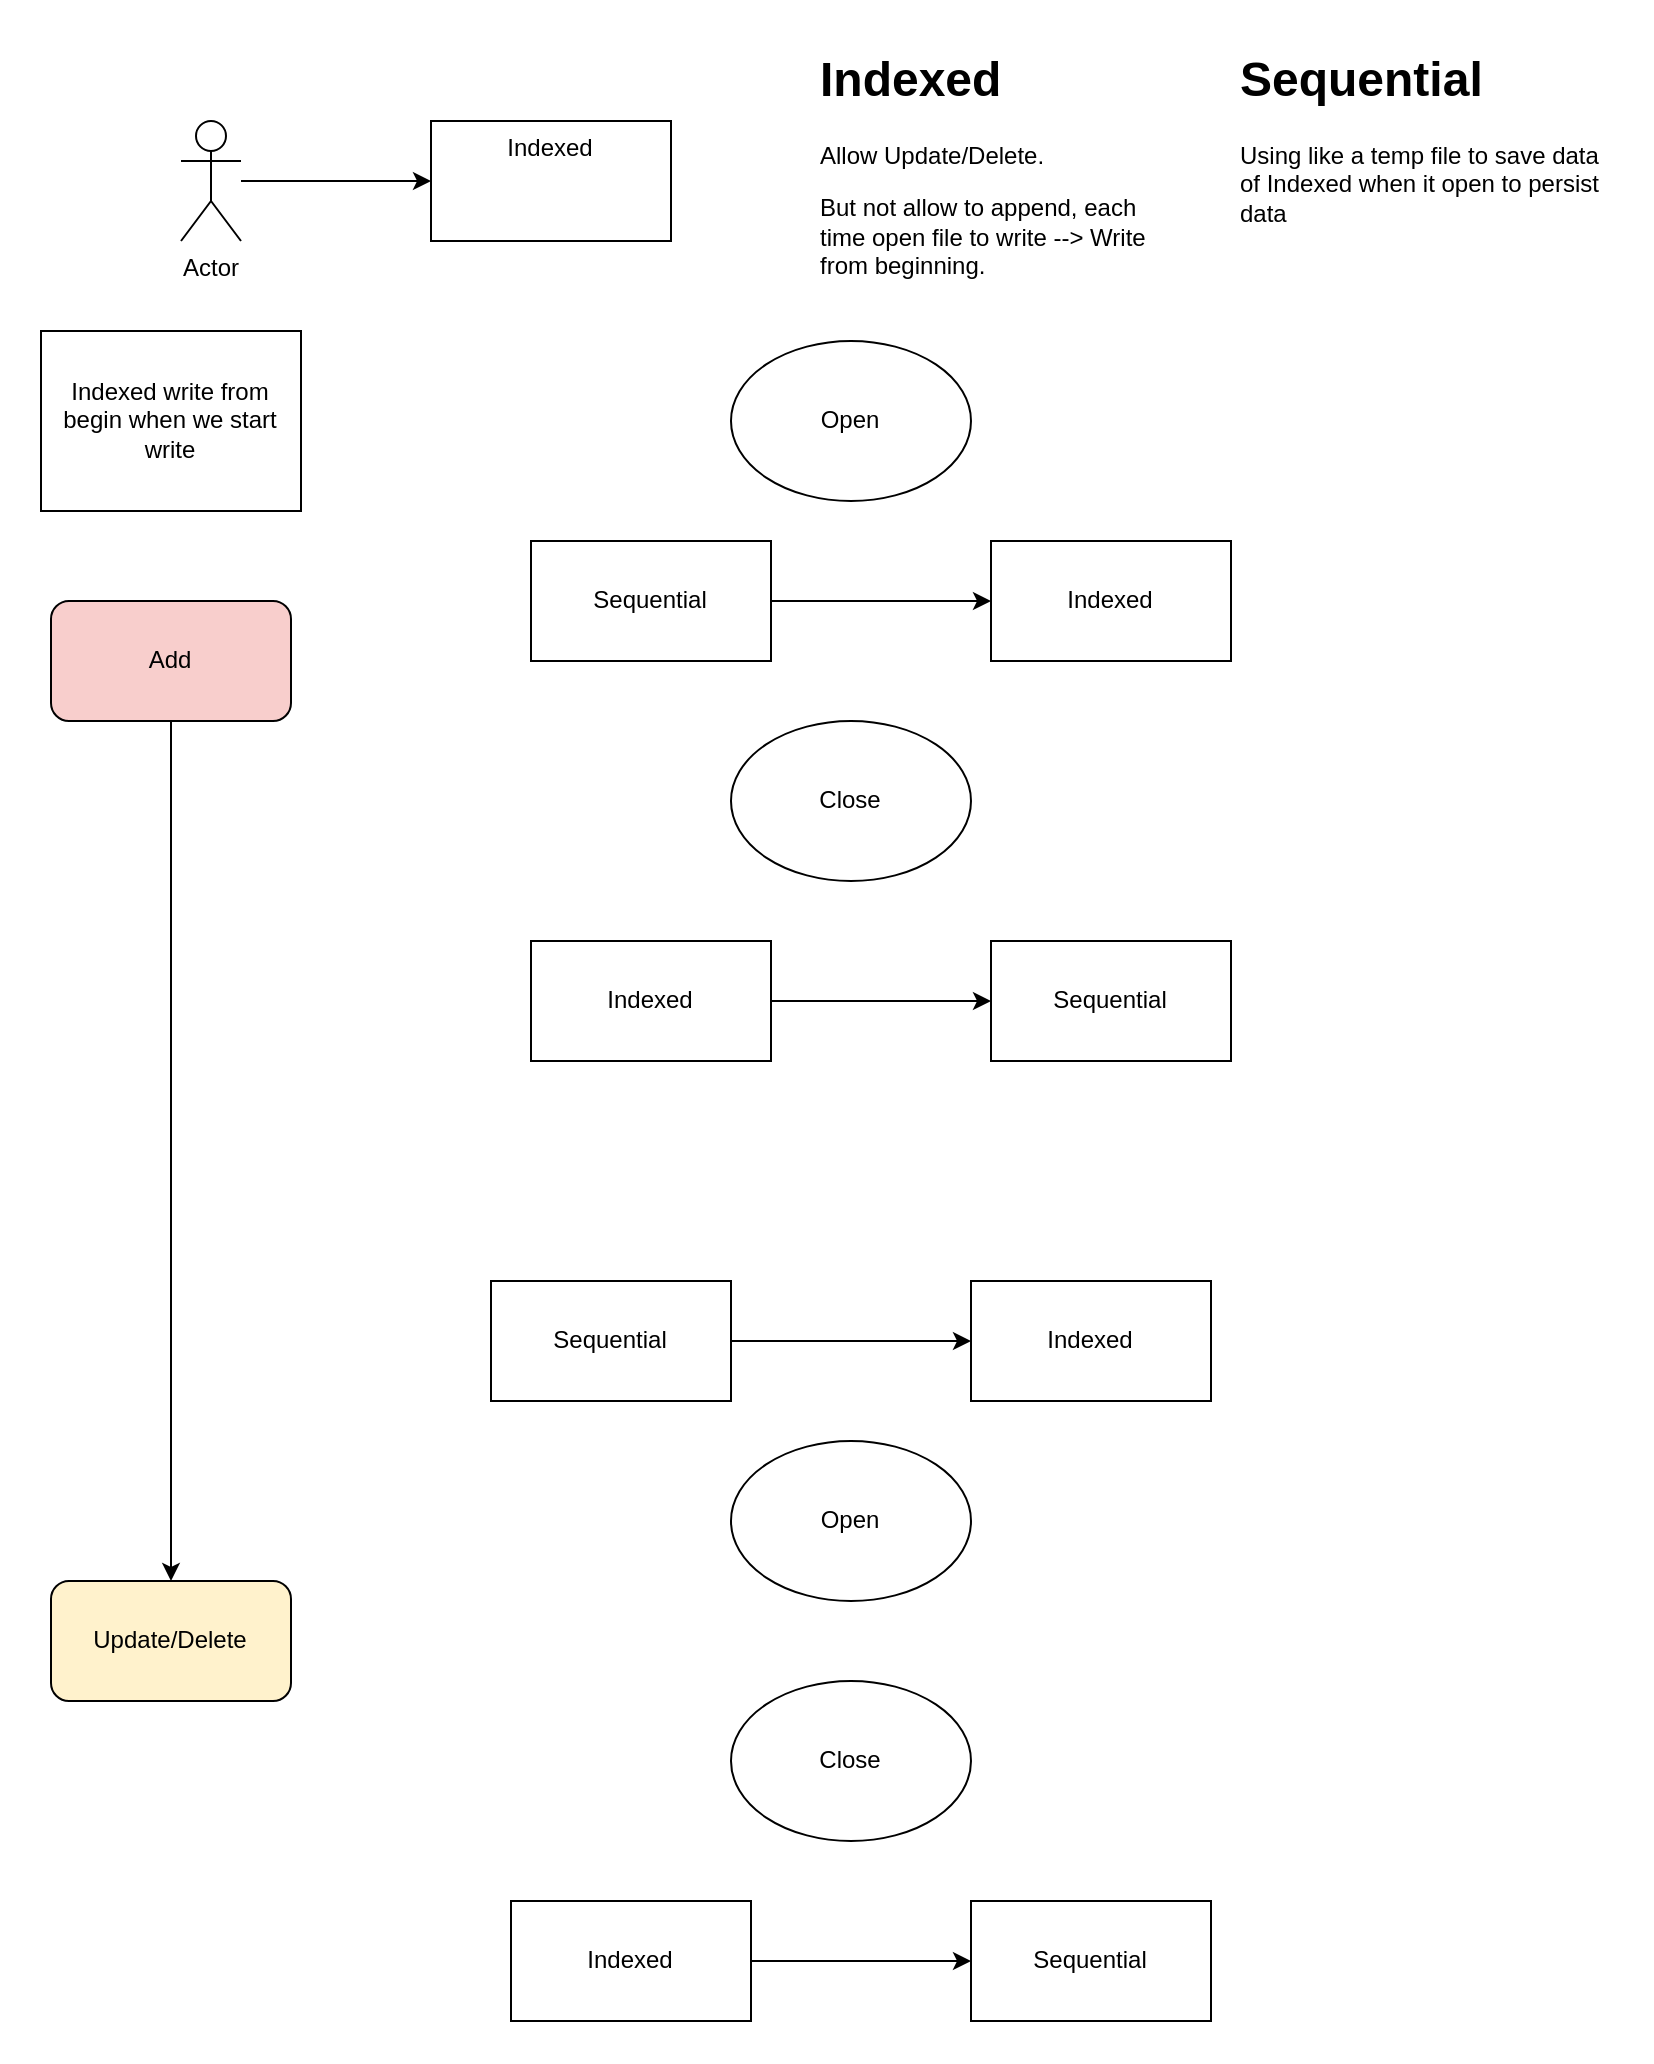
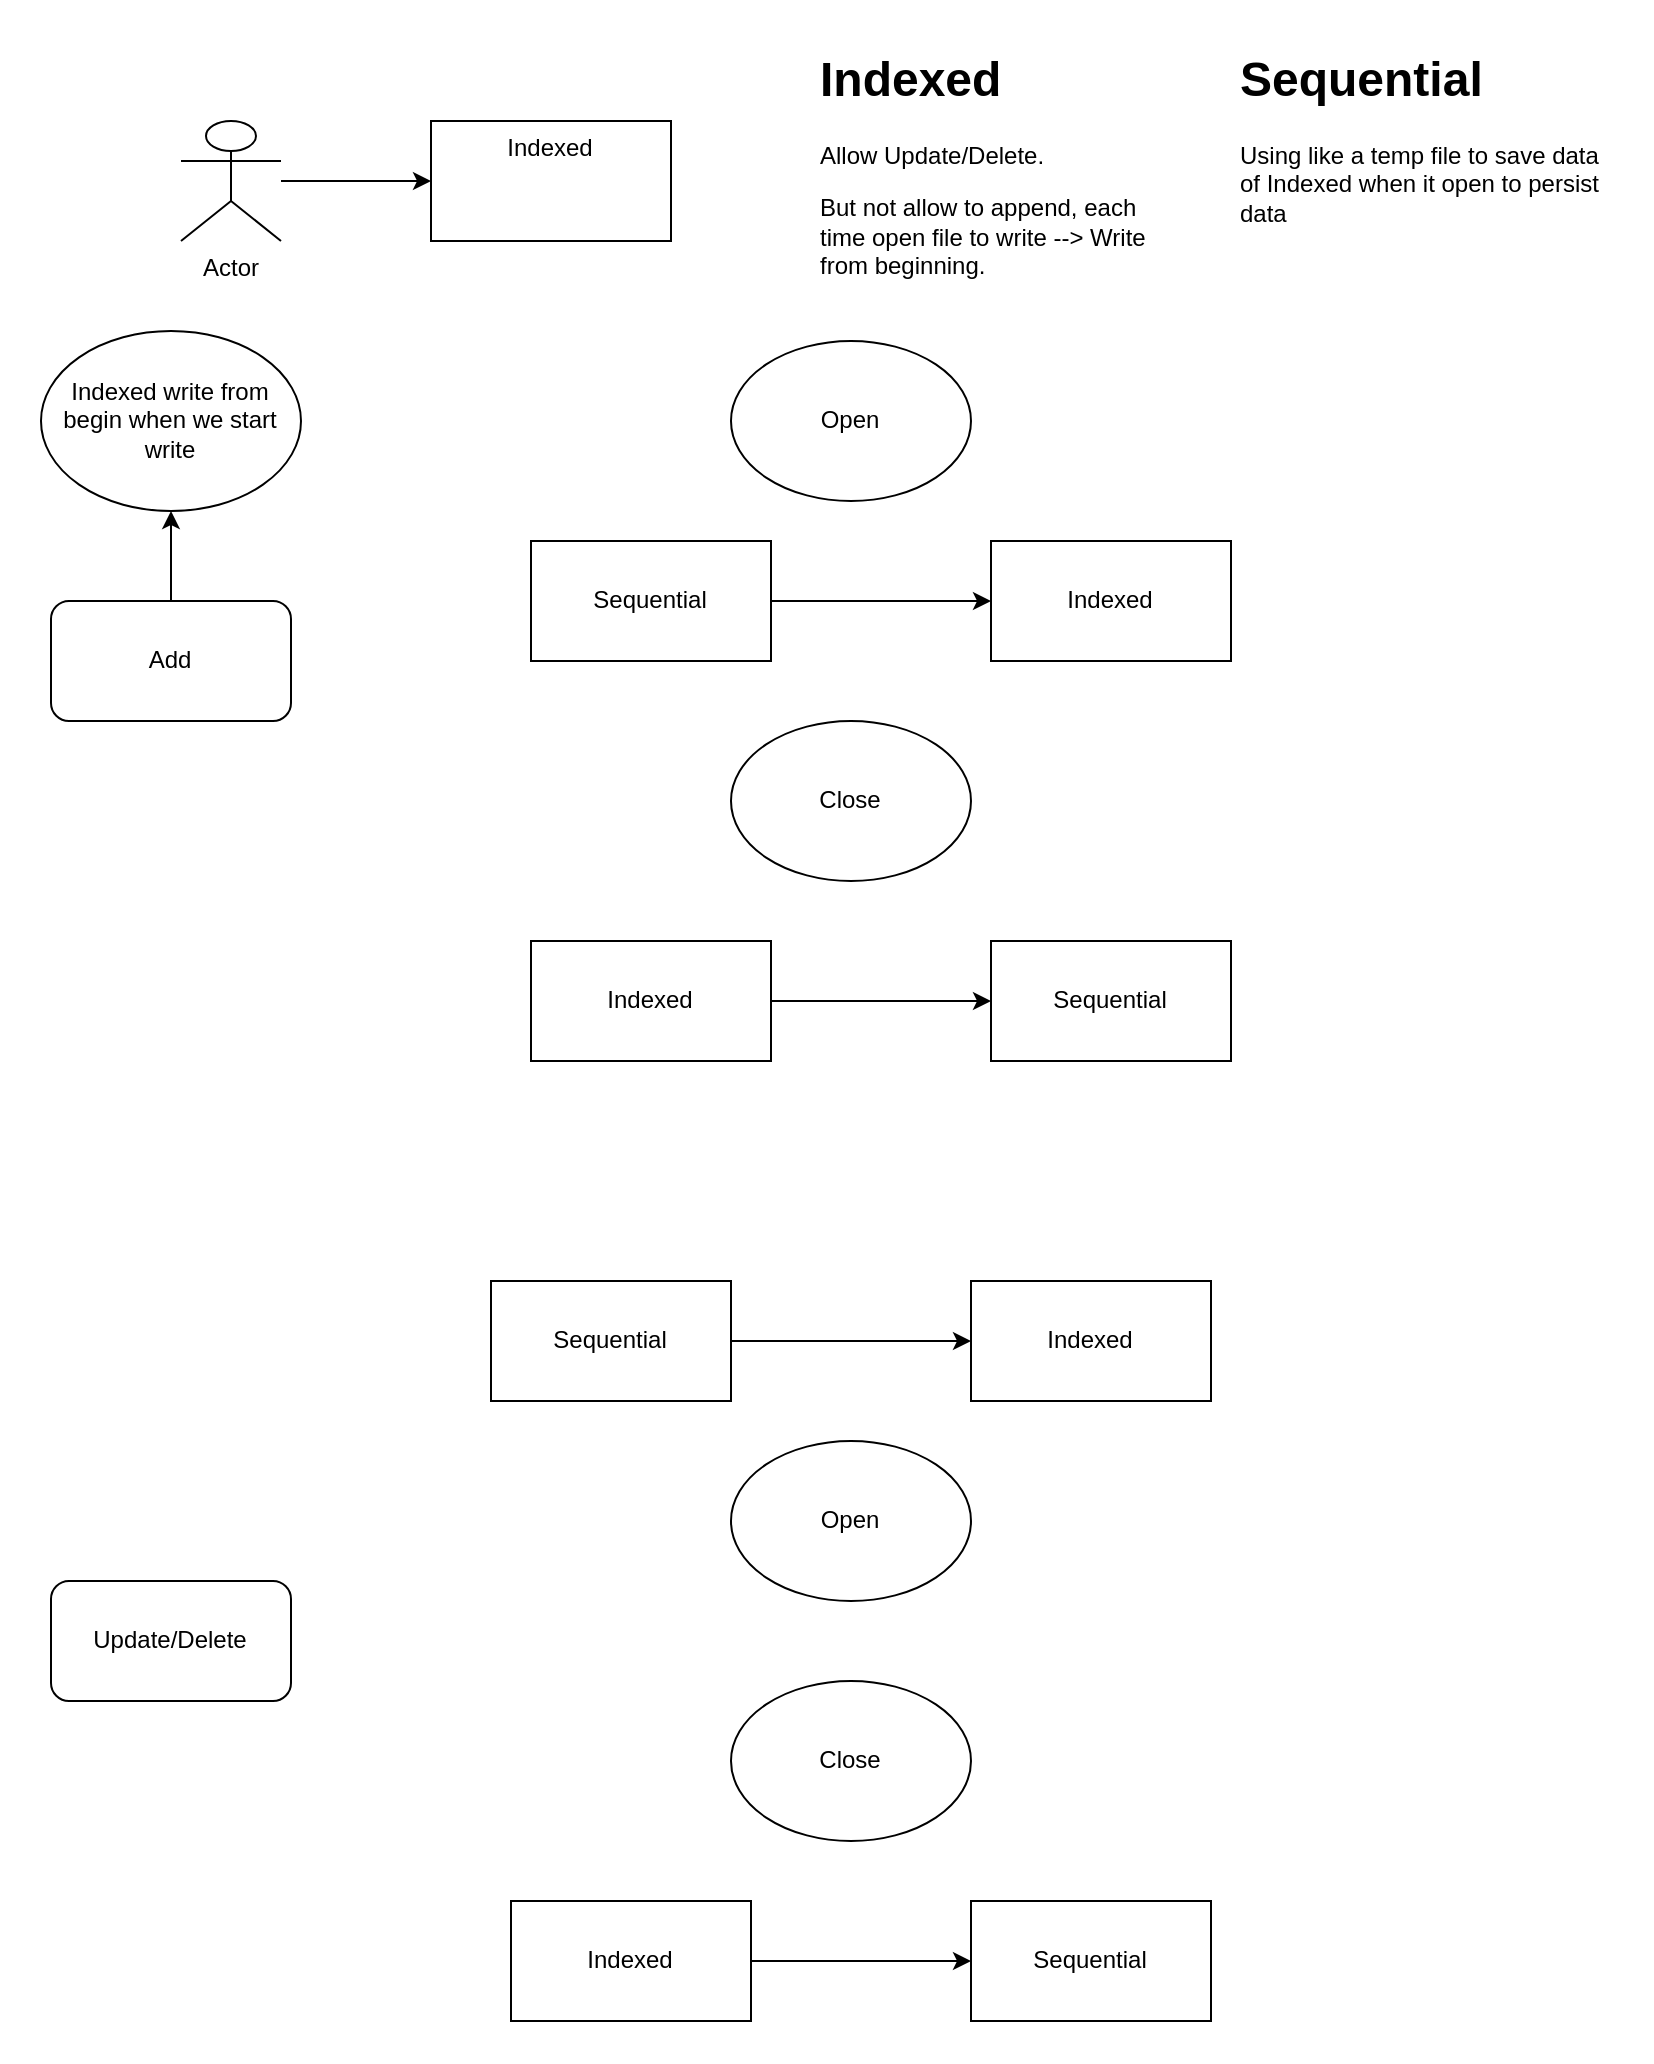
node "Actor": size 60x120 -> 100x120
node "Indexed write from begin when we start write": shape rectangle -> ellipse
node "Add": fillcolor #f8cecc -> #ffffff
edge "Add" -> "Update/Delete": now "Add" -> "Indexed write from begin when we start write"
node "Update/Delete": fillcolor #fff2cc -> #ffffff
